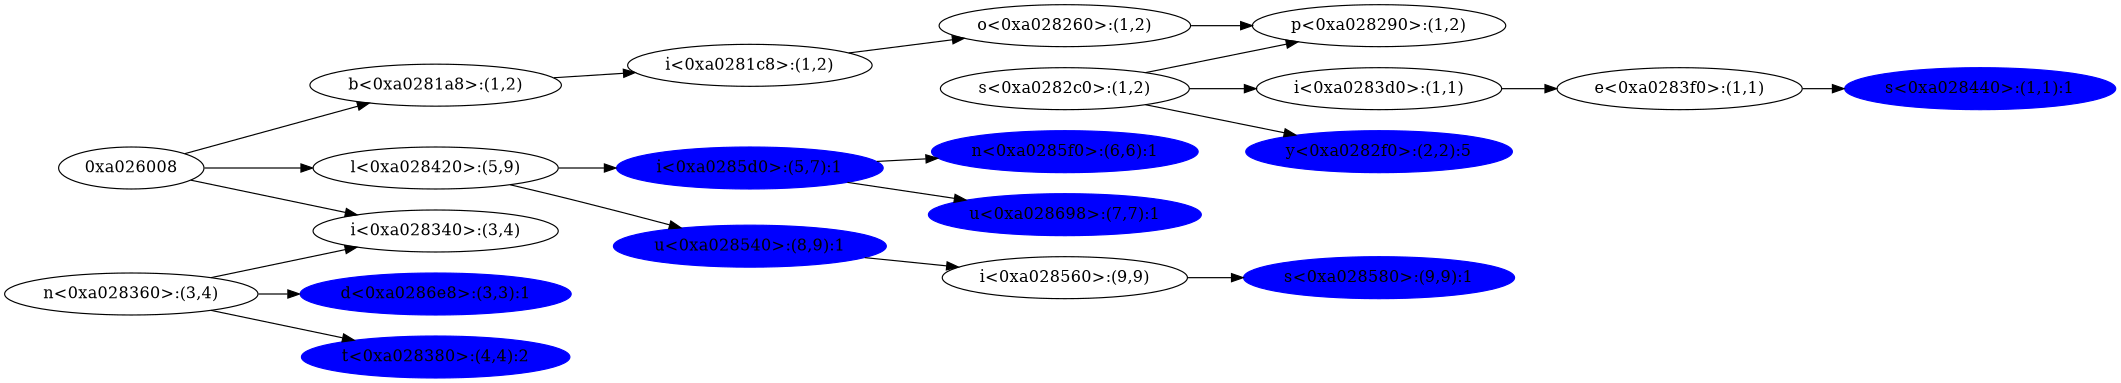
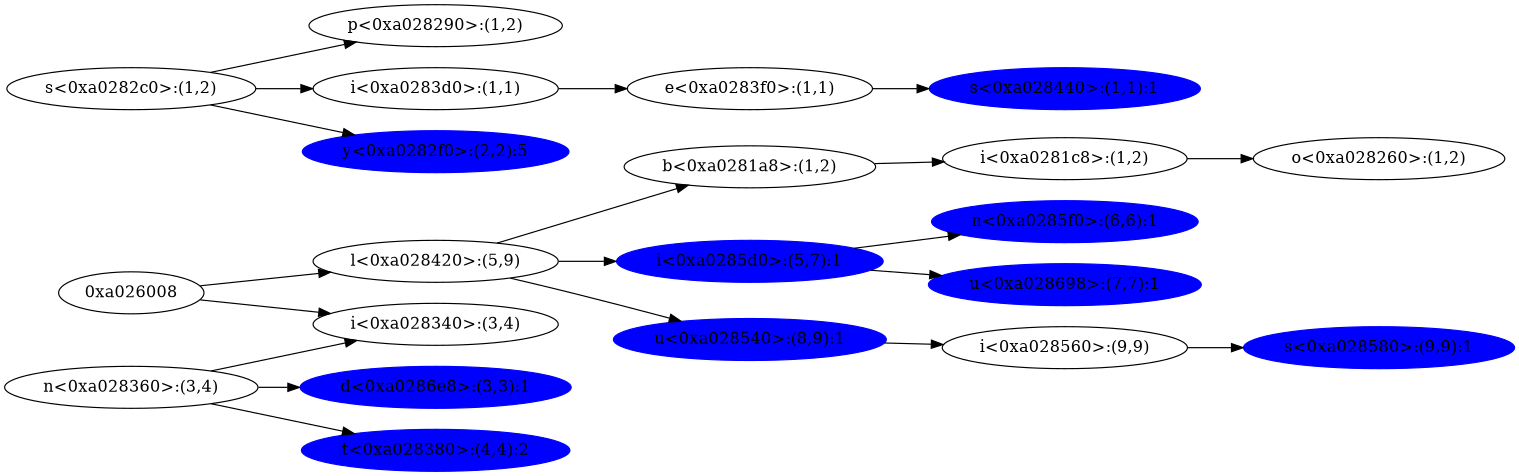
edge "o<0xa028260>:(1,2)" -> "p<0xa028290>:(1,2)": removed
edge "0xa026008" -> "b<0xa0281a8>:(1,2)": now "l<0xa028420>:(5,9)" -> "b<0xa0281a8>:(1,2)"
